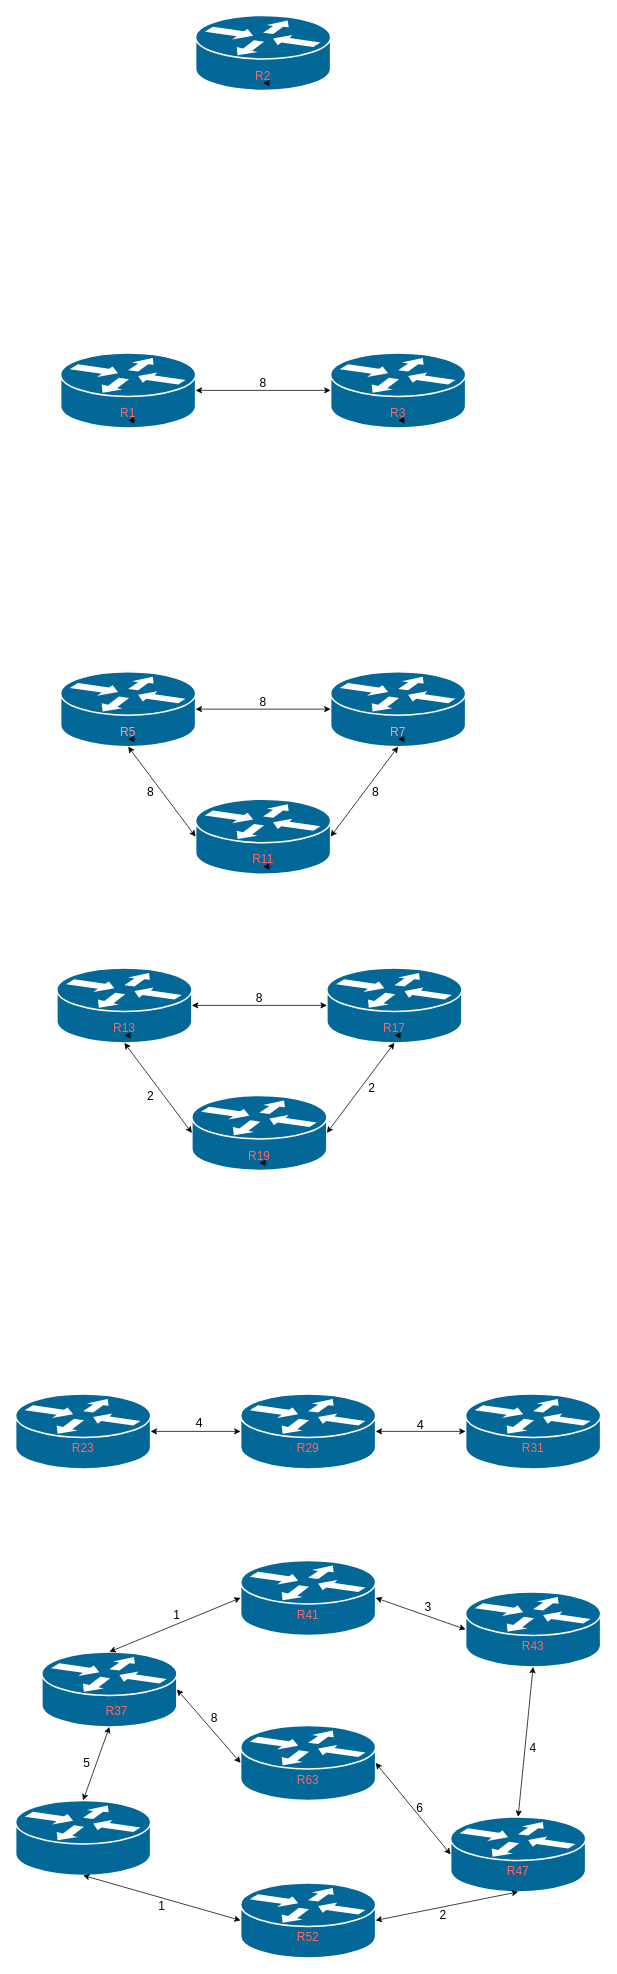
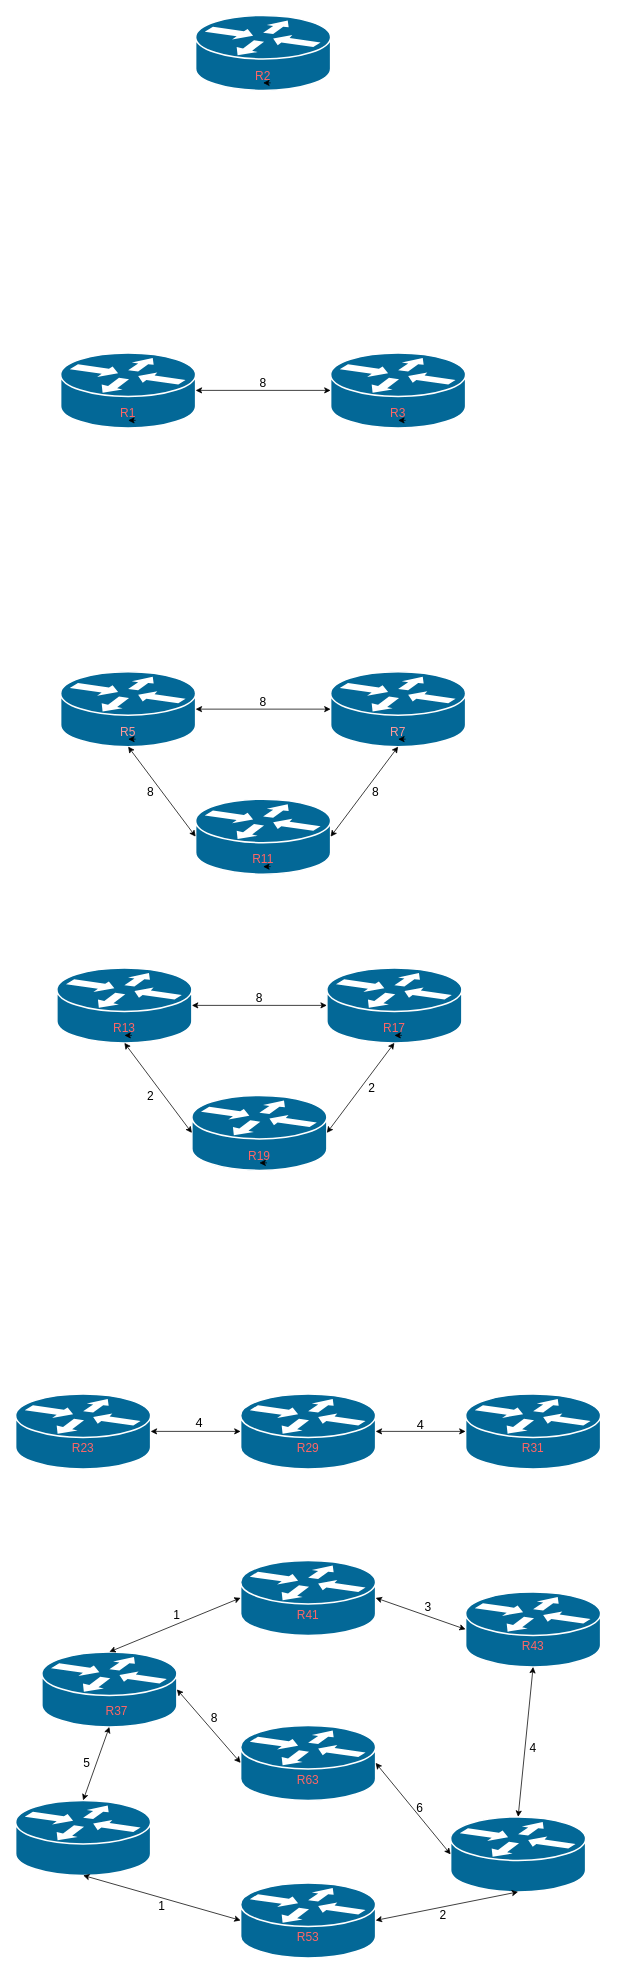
node "R47": removed
node "R52": label "R52" -> "R53"
